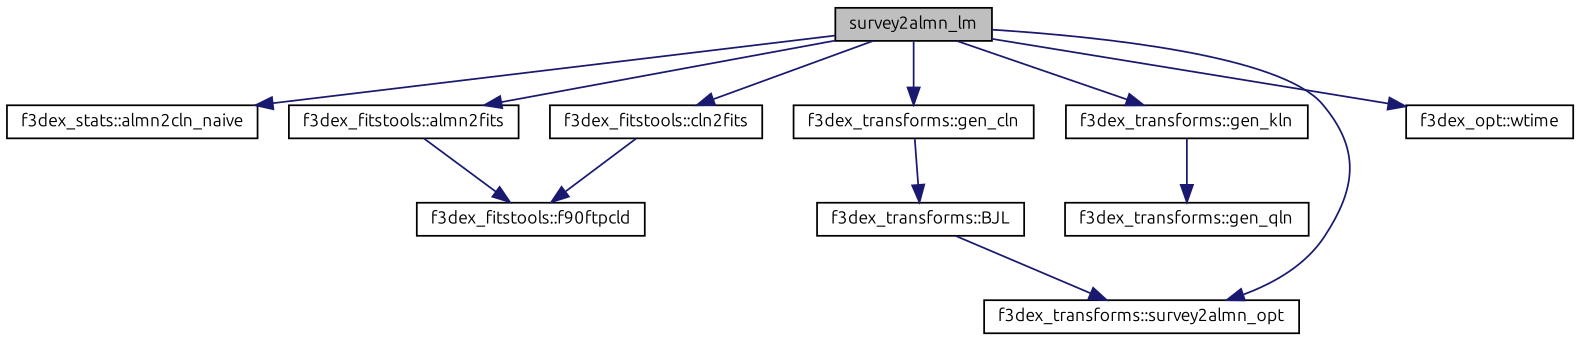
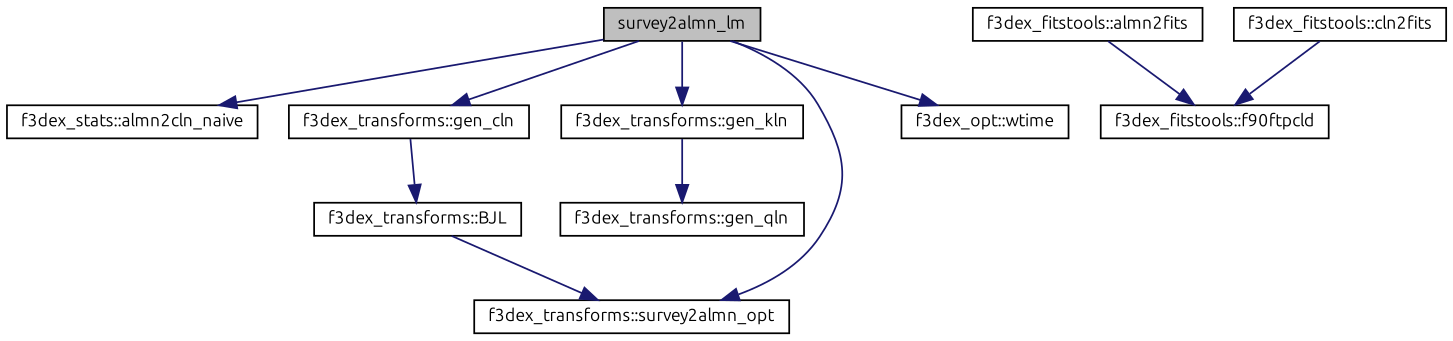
edge "survey2almn_lm" -> "f3dex_fitstools::cln2fits": removed
edge "survey2almn_lm" -> "f3dex_fitstools::almn2fits": removed
